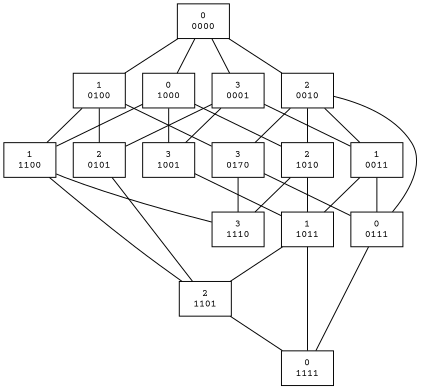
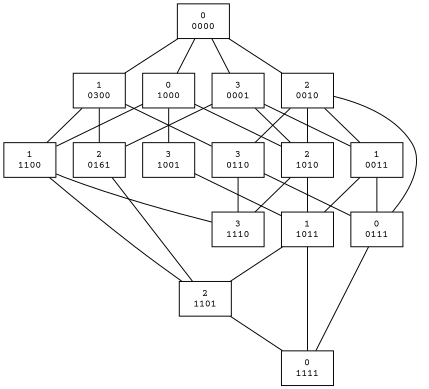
node "1 0100": label "1 0100" -> "1 0300"
edge "3 0001" -- "3 1001": now "3 0001" -- "2 1010"
node "2 0101": label "2 0101" -> "2 0161"
node "3 0170": label "3 0170" -> "3 0110"
